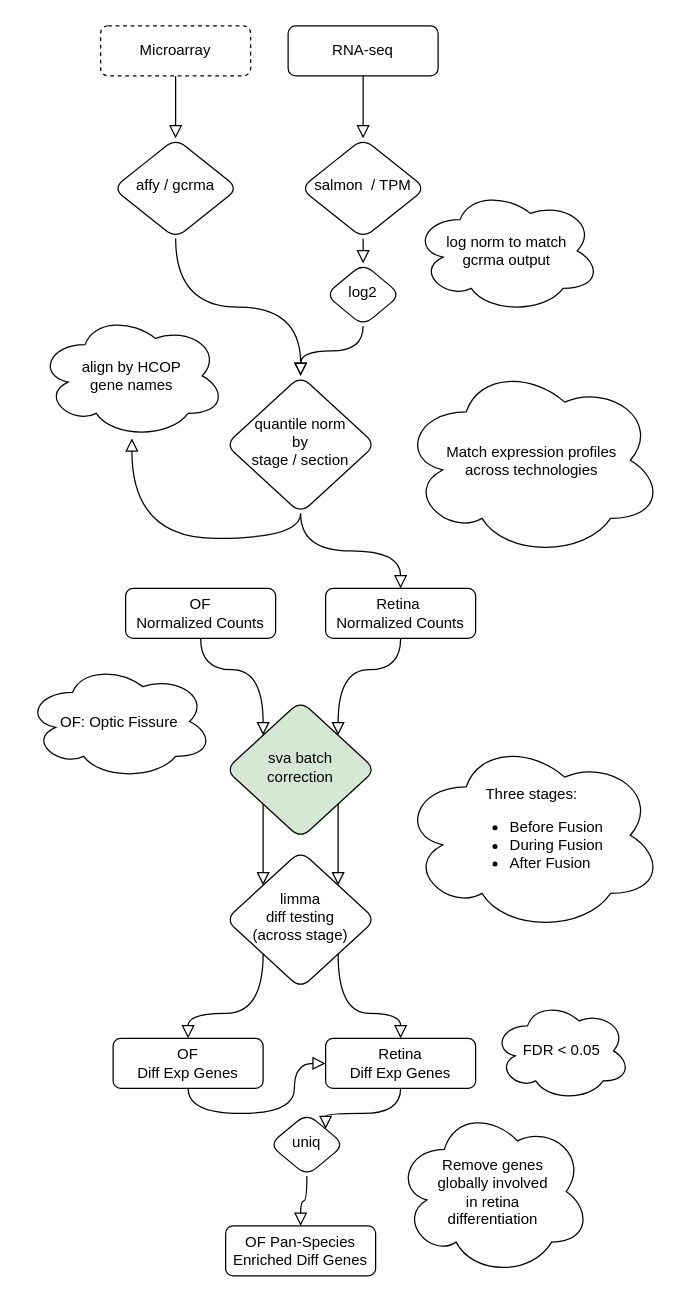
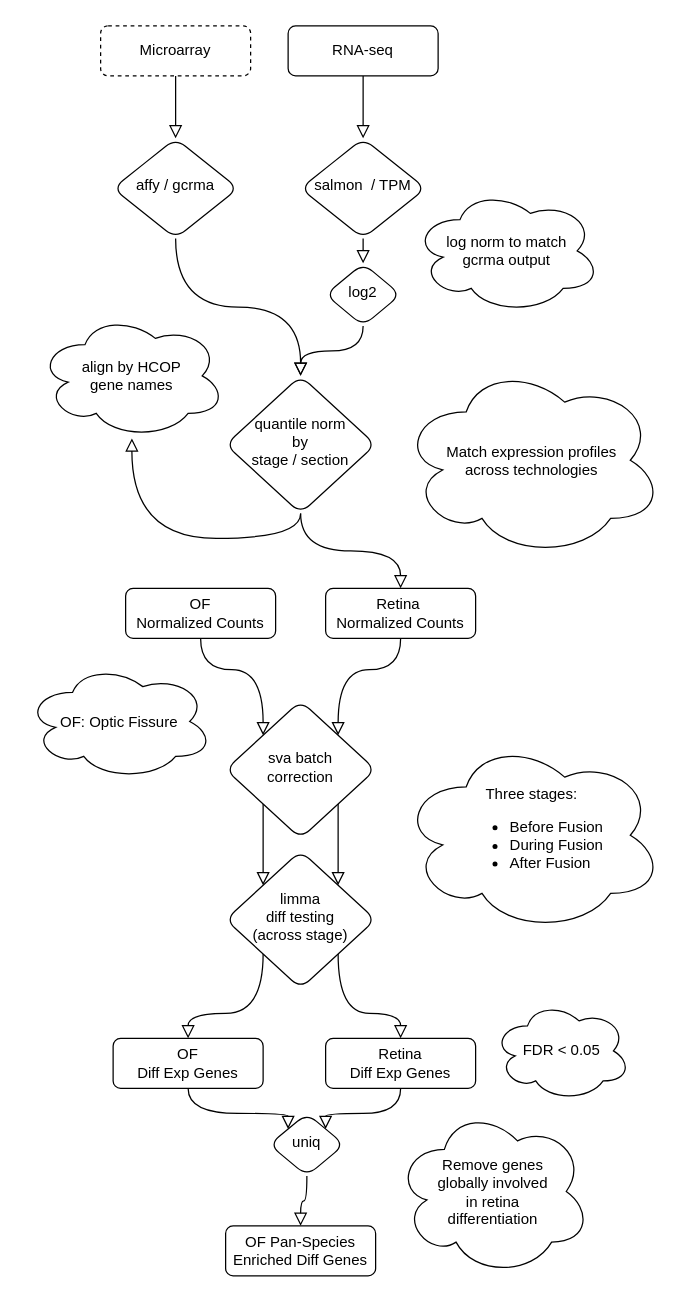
node "sva batch correction": fillcolor #d5e8d4 -> #ffffff
edge "OF Diff Exp Genes" -> "Retina Diff Exp Genes": now "OF Diff Exp Genes" -> "uniq"
